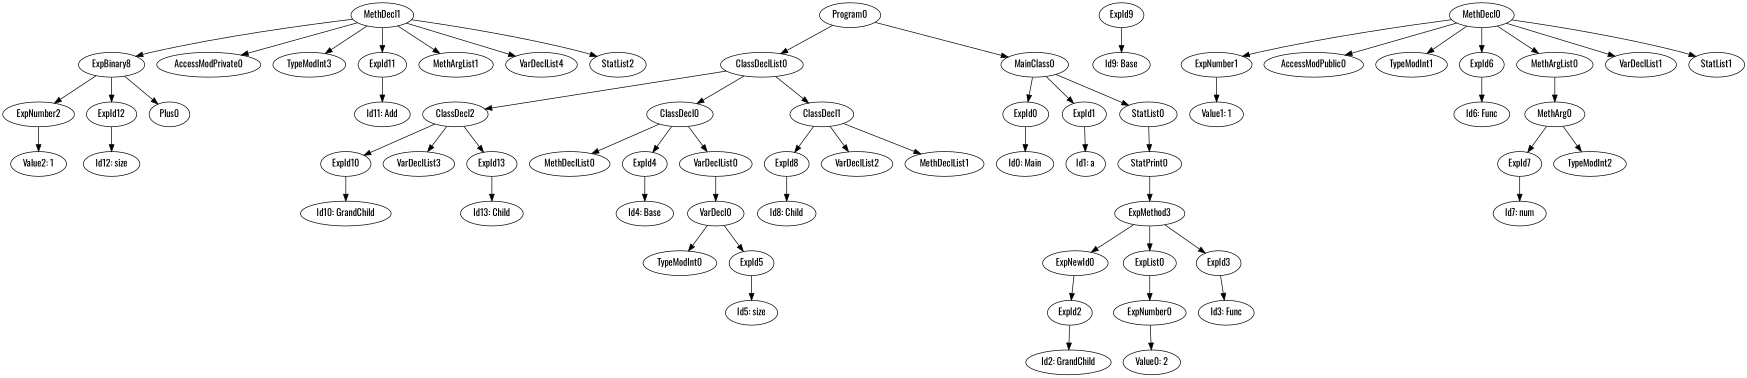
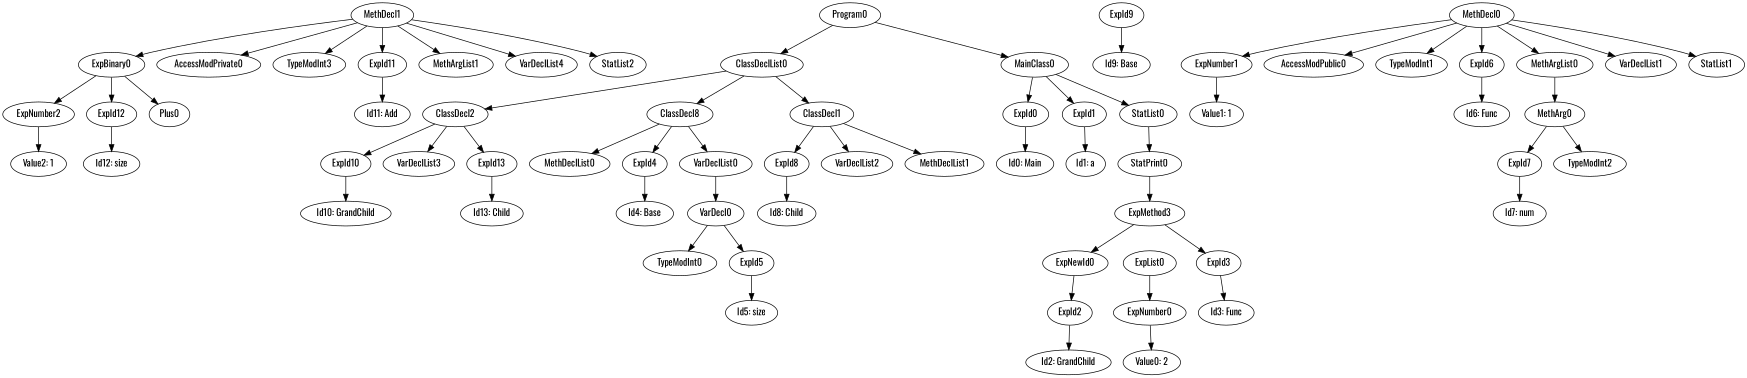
node "ExpBinary8": label "ExpBinary8" -> "ExpBinary0"
node "ClassDecl0": label "ClassDecl0" -> "ClassDecl8"
edge "ExpMethod3" -> "ExpList0": removed
